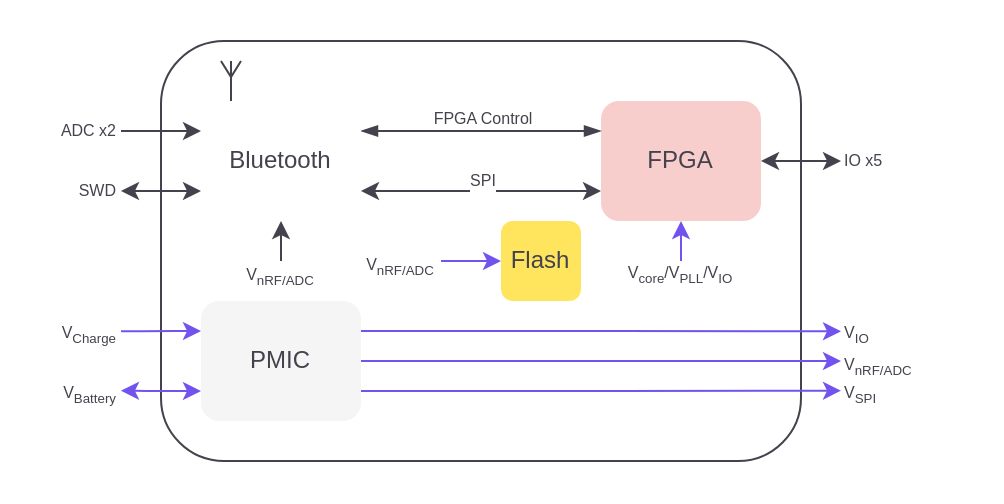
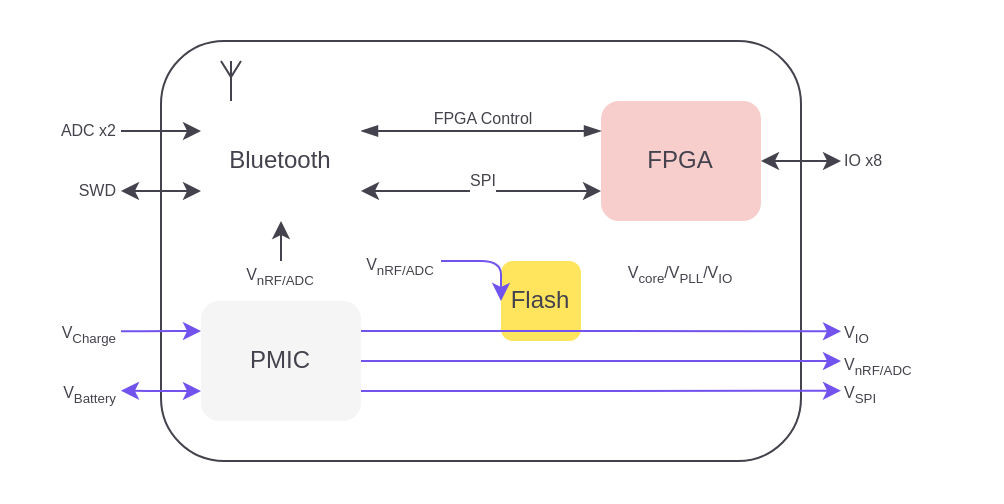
node "IO x5": label "IO x5" -> "IO x8"
edge "Vcore/VPLL/VIO" -> "FPGA": removed
node "Flash": moved (541, 261) -> (541, 301)
